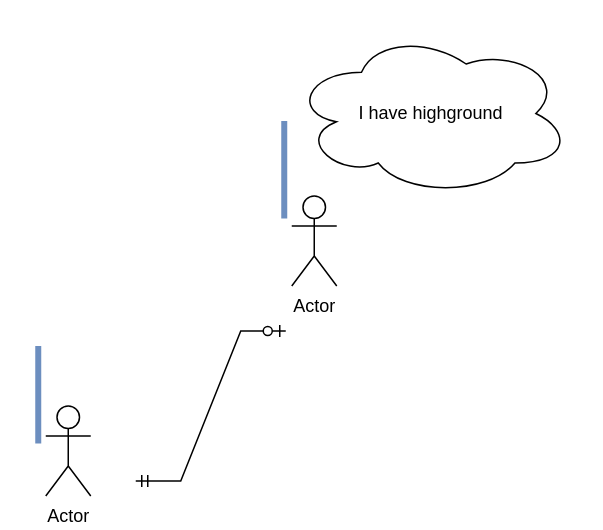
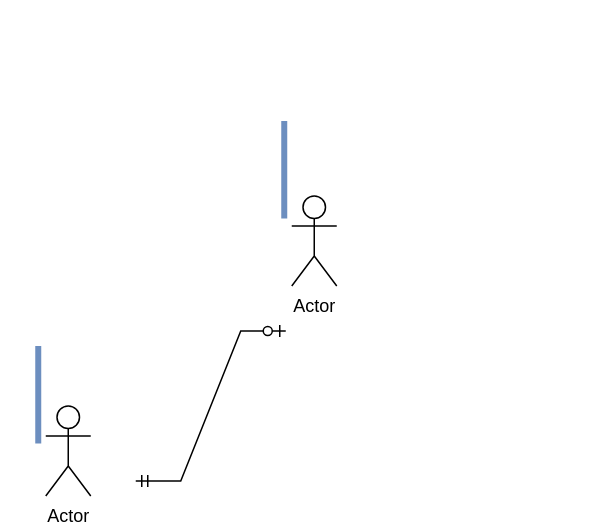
node "I have highground": removed
